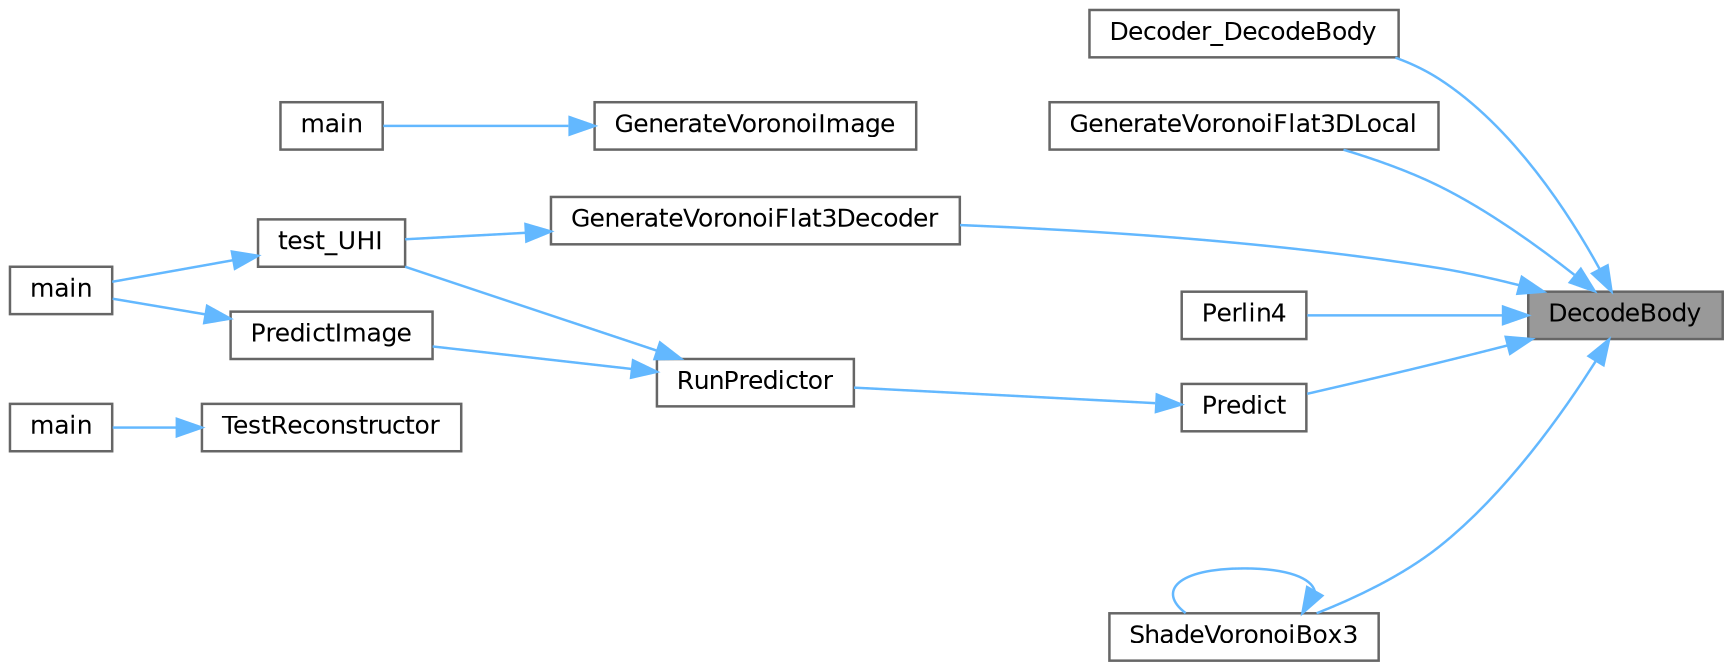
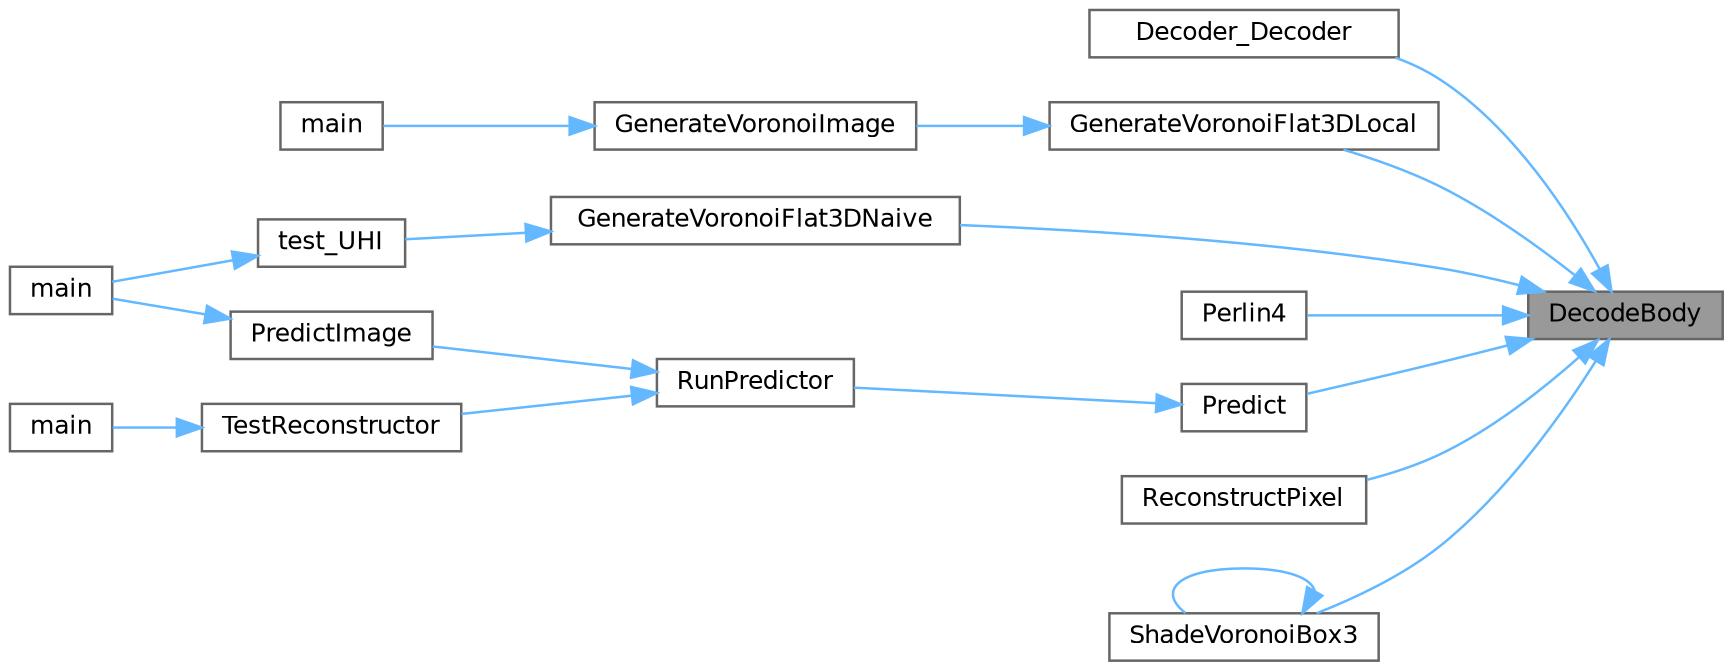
node "Decoder_DecodeBody": label "Decoder_DecodeBody" -> "Decoder_Decoder"
edge "GenerateVoronoiImage" -> "GenerateVoronoiFlat3DLocal": added
node "GenerateVoronoiFlat3Decoder": label "GenerateVoronoiFlat3Decoder" -> "GenerateVoronoiFlat3DNaive"
edge "test_UHI" -> "RunPredictor": now "TestReconstructor" -> "RunPredictor"
node "ReconstructPixel": added
